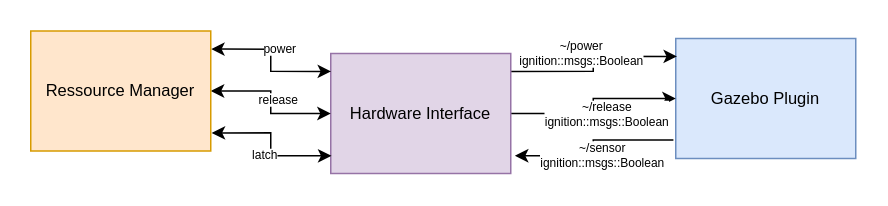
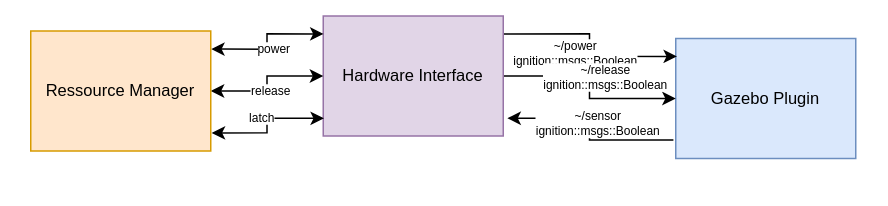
node "Hardware Interface": moved (421, 113) -> (413, 76)
